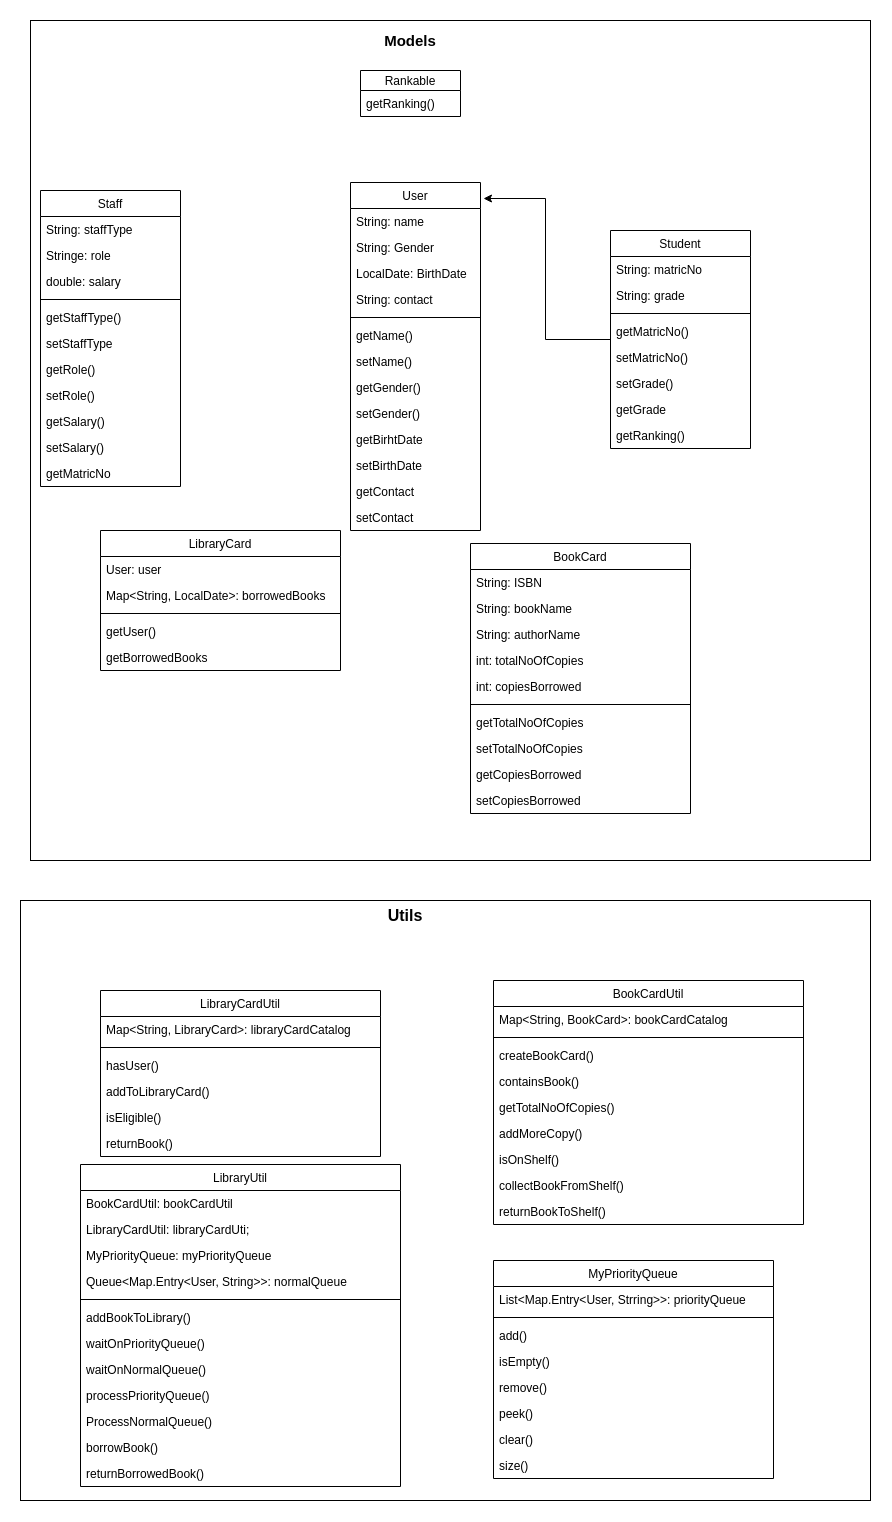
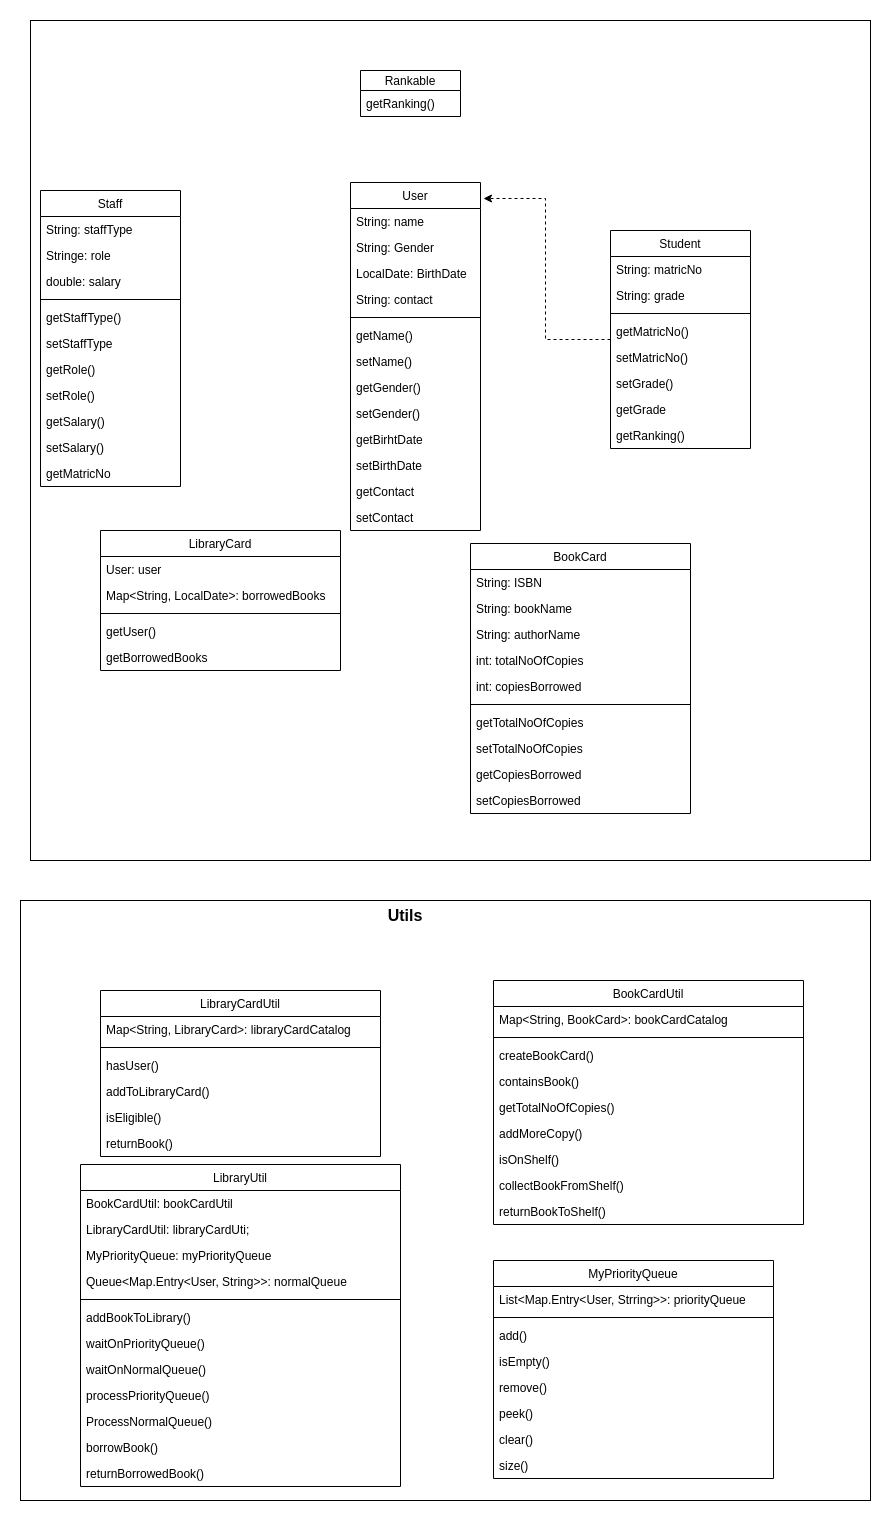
node "Models": removed
edge "Student" -> "User": style solid -> dashed
